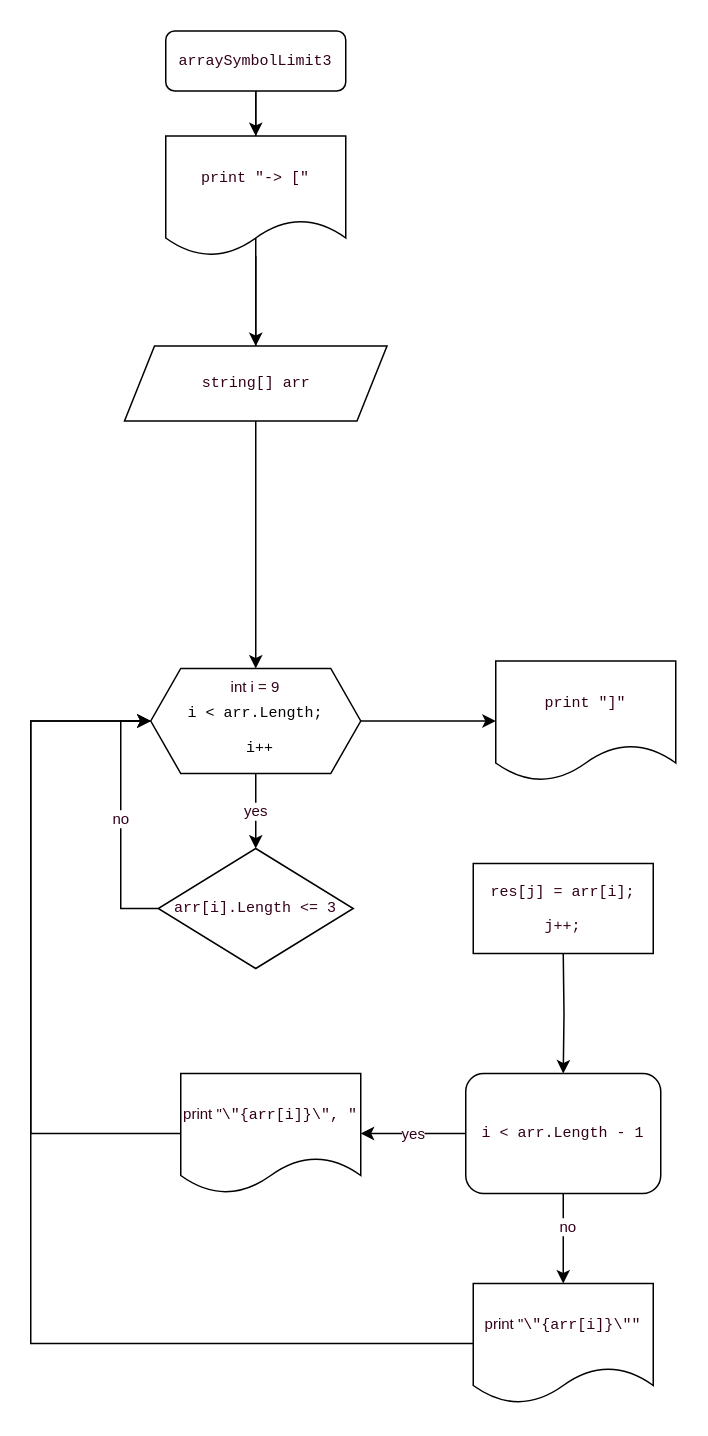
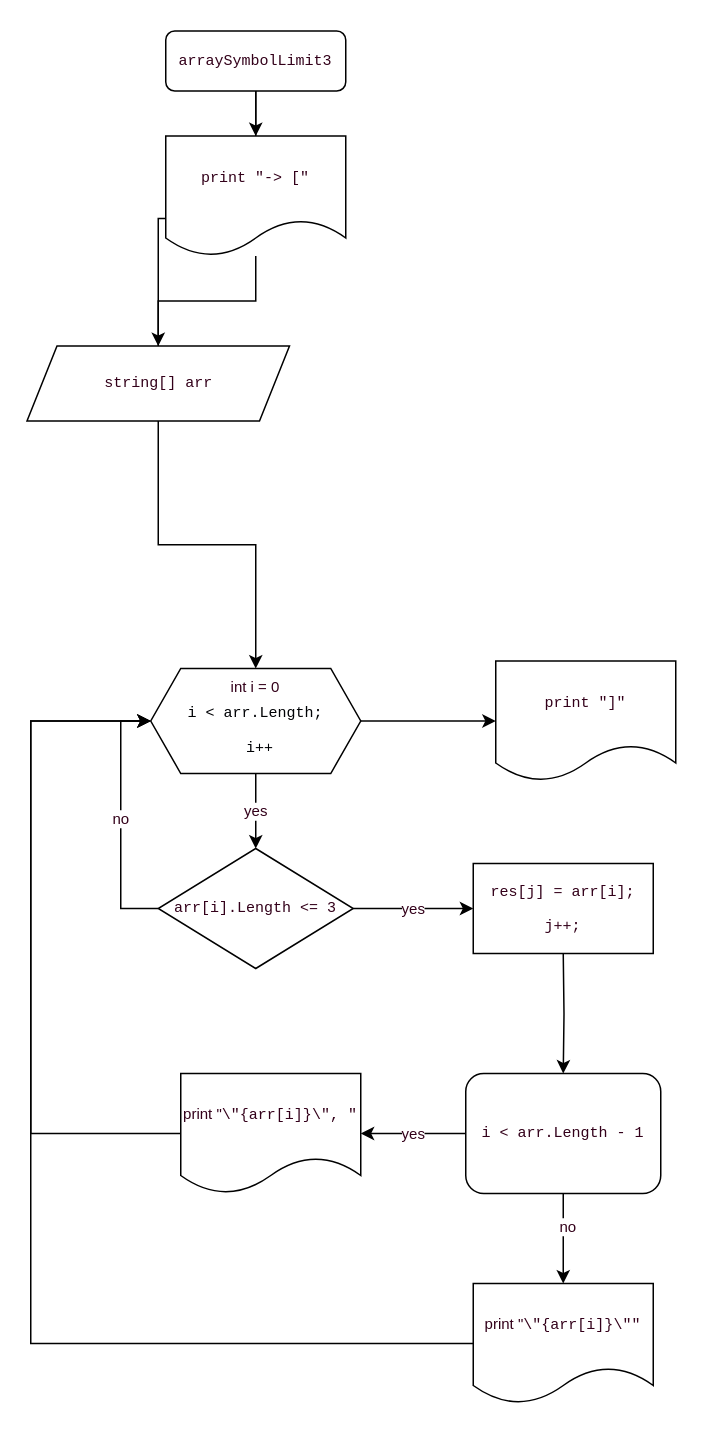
node "string[] arr": moved (256, 383) -> (158, 383)
node "int i = 9 i < arr.Length; i++": label "int i = 9 i < arr.Length; i++" -> "int i = 0 i < arr.Length; i++"
edge "arr[i].Length <= 3" -> "res[j] = arr[i]; j++;": added, label "yes"
